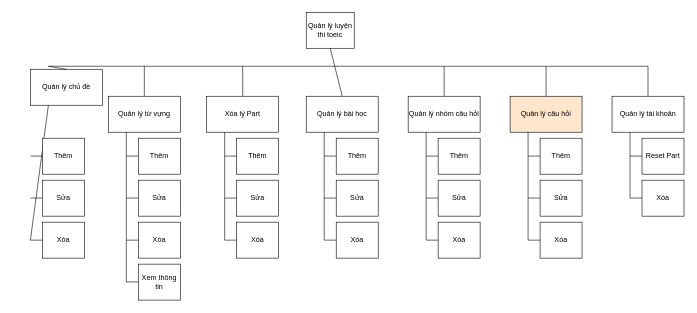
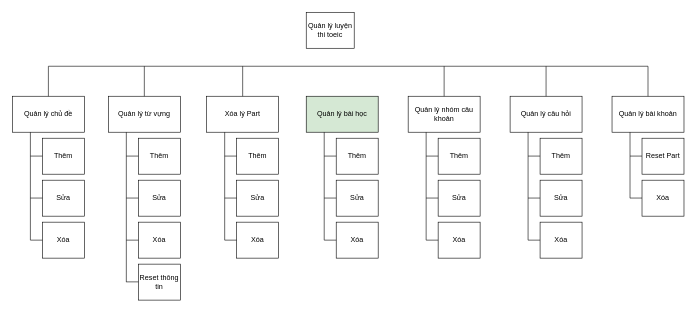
edge "Quản lý luyện thi toeic" -- "Quản lý bài học": removed
node "Quản lý chủ đề": moved (66, 87) -> (48, 114)
node "Quản lý bài học": fillcolor #ffffff -> #d5e8d4
node "Quản lý nhóm câu hỏi": label "Quản lý nhóm câu hỏi" -> "Quản lý nhóm câu khoản"
node "Quản lý câu hỏi": fillcolor #ffe6cc -> #ffffff
node "Quản lý tài khoản": label "Quản lý tài khoản" -> "Quản lý bài khoản"
node "Xem thông tin": label "Xem thông tin" -> "Reset thông tin"
